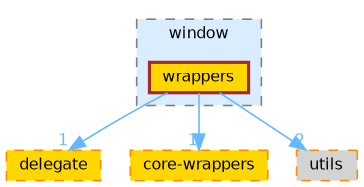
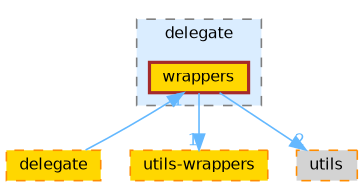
cluster "window": label "window" -> "delegate"
edge "wrappers" -> "delegate": reversed
node "core-wrappers": label "core-wrappers" -> "utils-wrappers"
